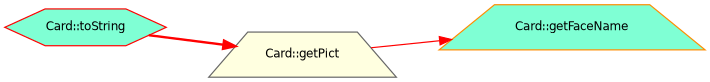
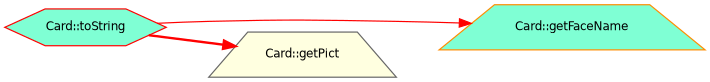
edge "Card::getPict" -> "Card::getFaceName": now "Card::toString" -> "Card::getFaceName"
